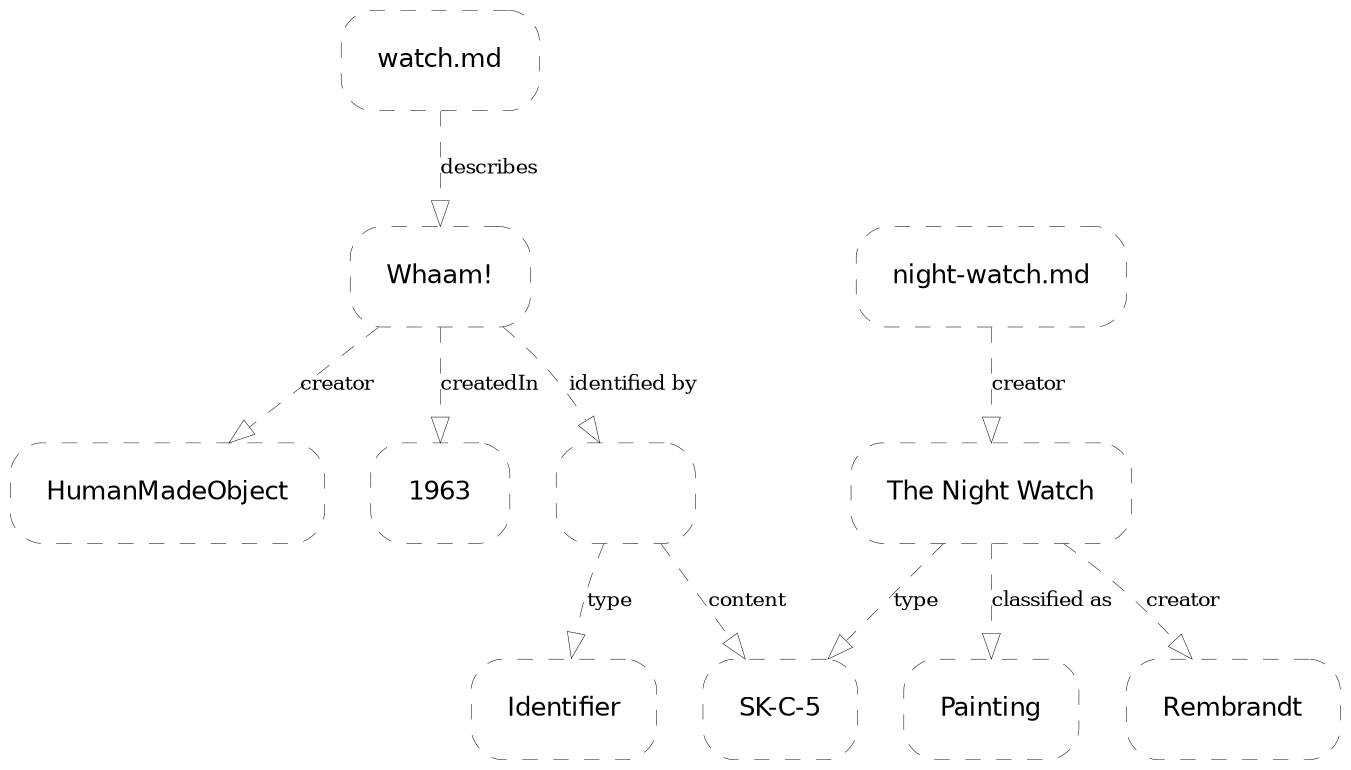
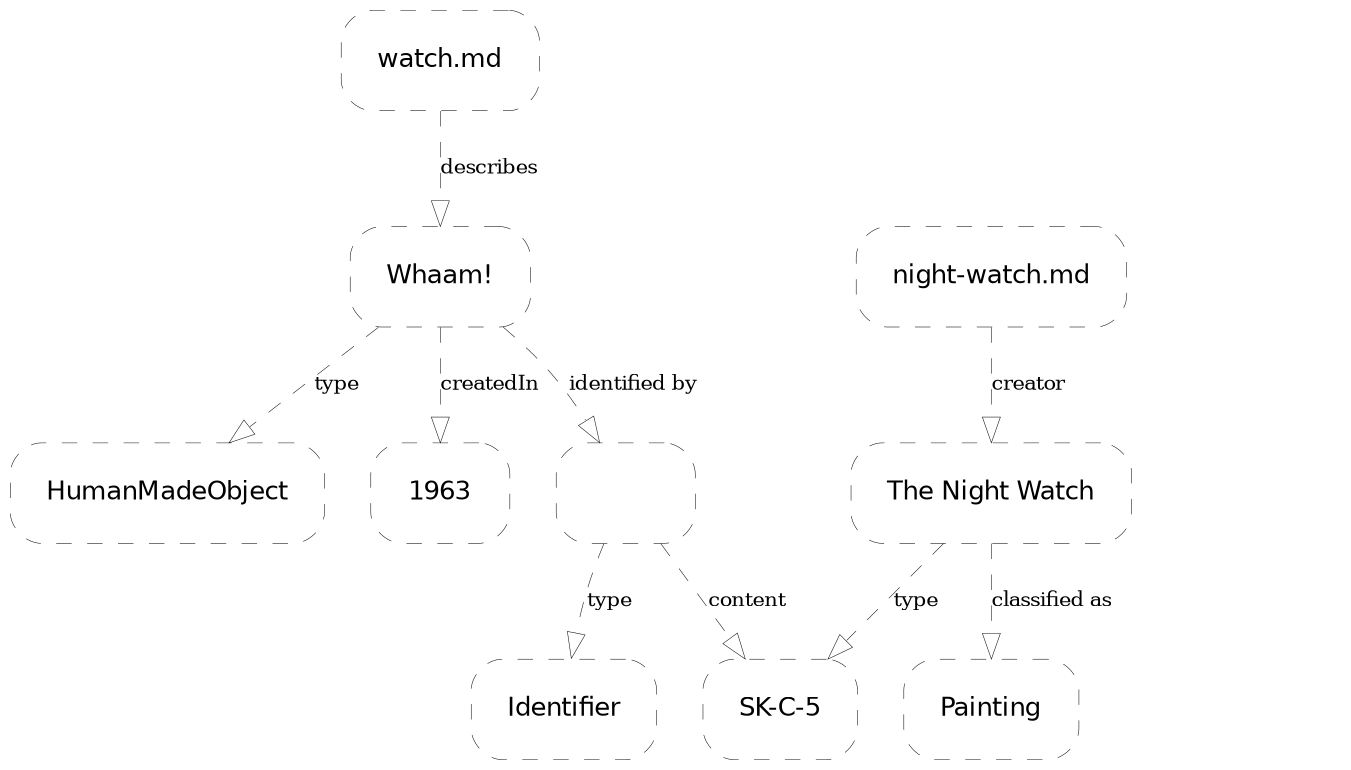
edge "Whaam!" -> "HumanMadeObject": label "creator" -> "type"
node "Rembrandt": removed
